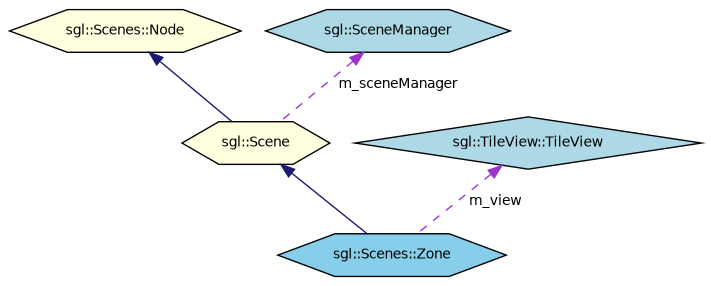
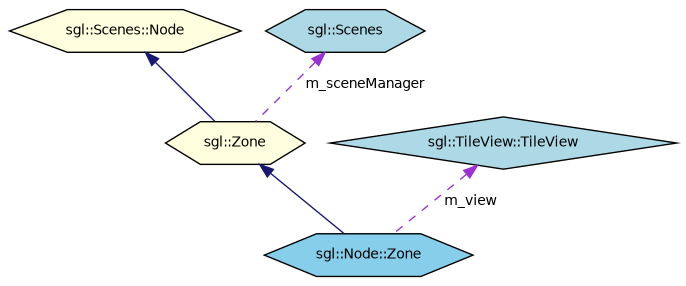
node "sgl::SceneManager": label "sgl::SceneManager" -> "sgl::Scenes"
node "sgl::Scene": label "sgl::Scene" -> "sgl::Zone"
node "sgl::Scenes::Zone": label "sgl::Scenes::Zone" -> "sgl::Node::Zone"
